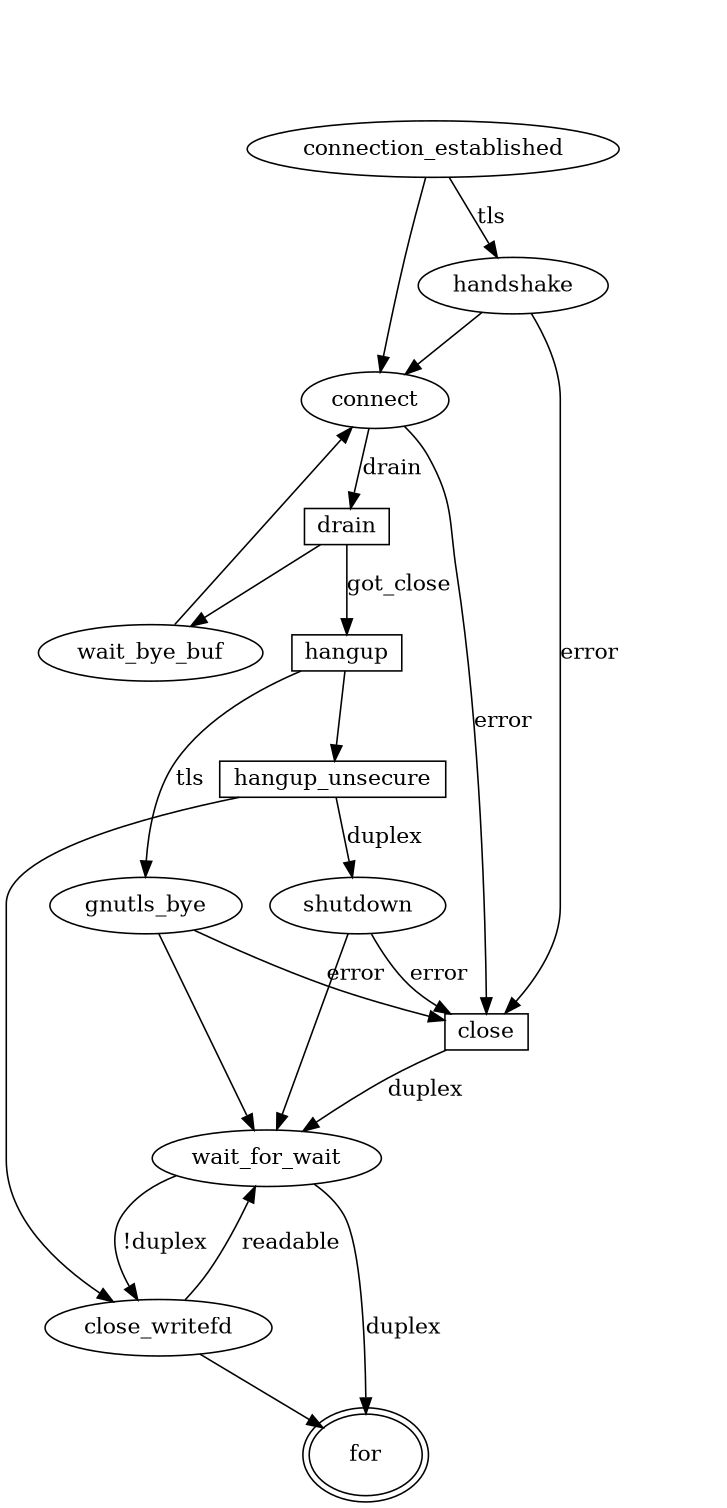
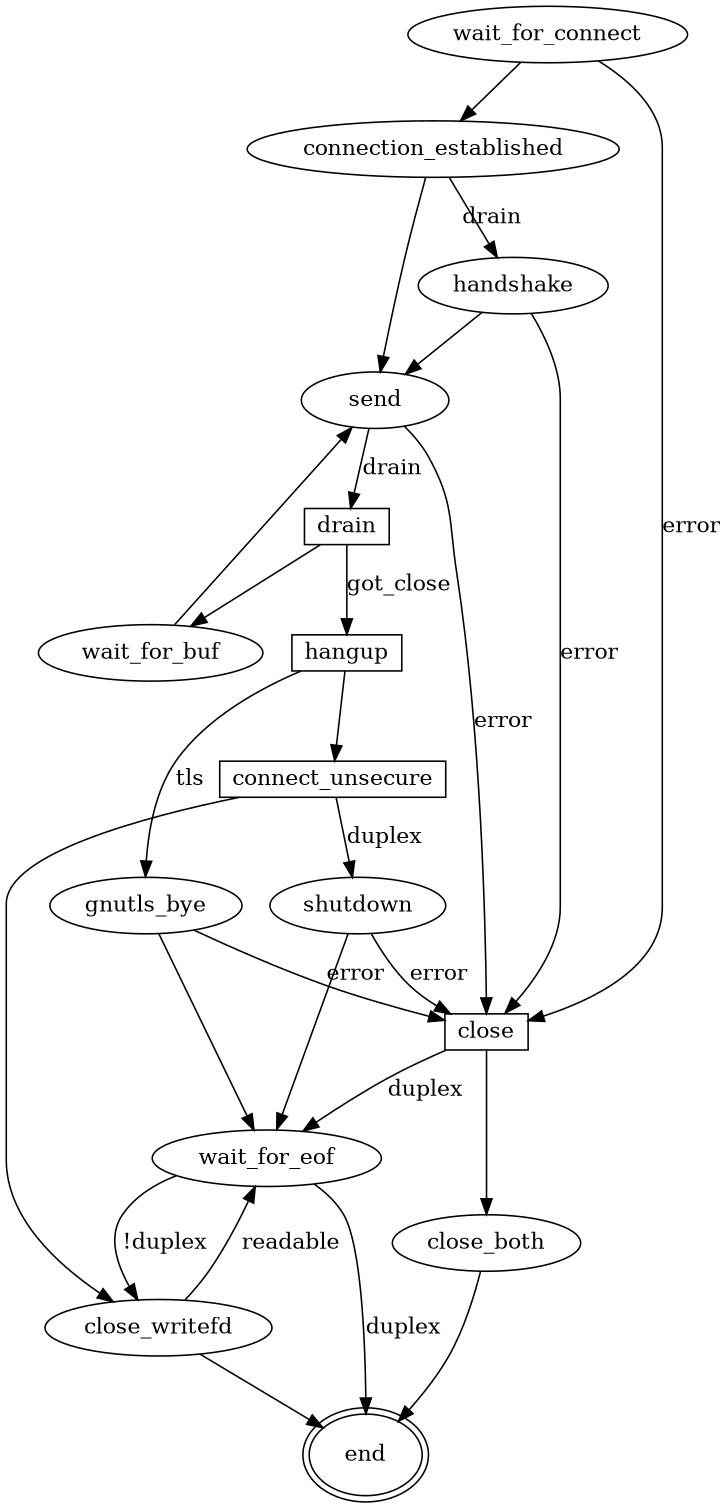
node "wait_for_connect": added
edge "connection_established" -> "handshake": label "tls" -> "drain"
node "connect": label "connect" -> "send"
node "wait_bye_buf": label "wait_bye_buf" -> "wait_for_buf"
node "hangup_unsecure": label "hangup_unsecure" -> "connect_unsecure"
node "wait_for_wait": label "wait_for_wait" -> "wait_for_eof"
node "close_both": added
node "for": label "for" -> "end"
